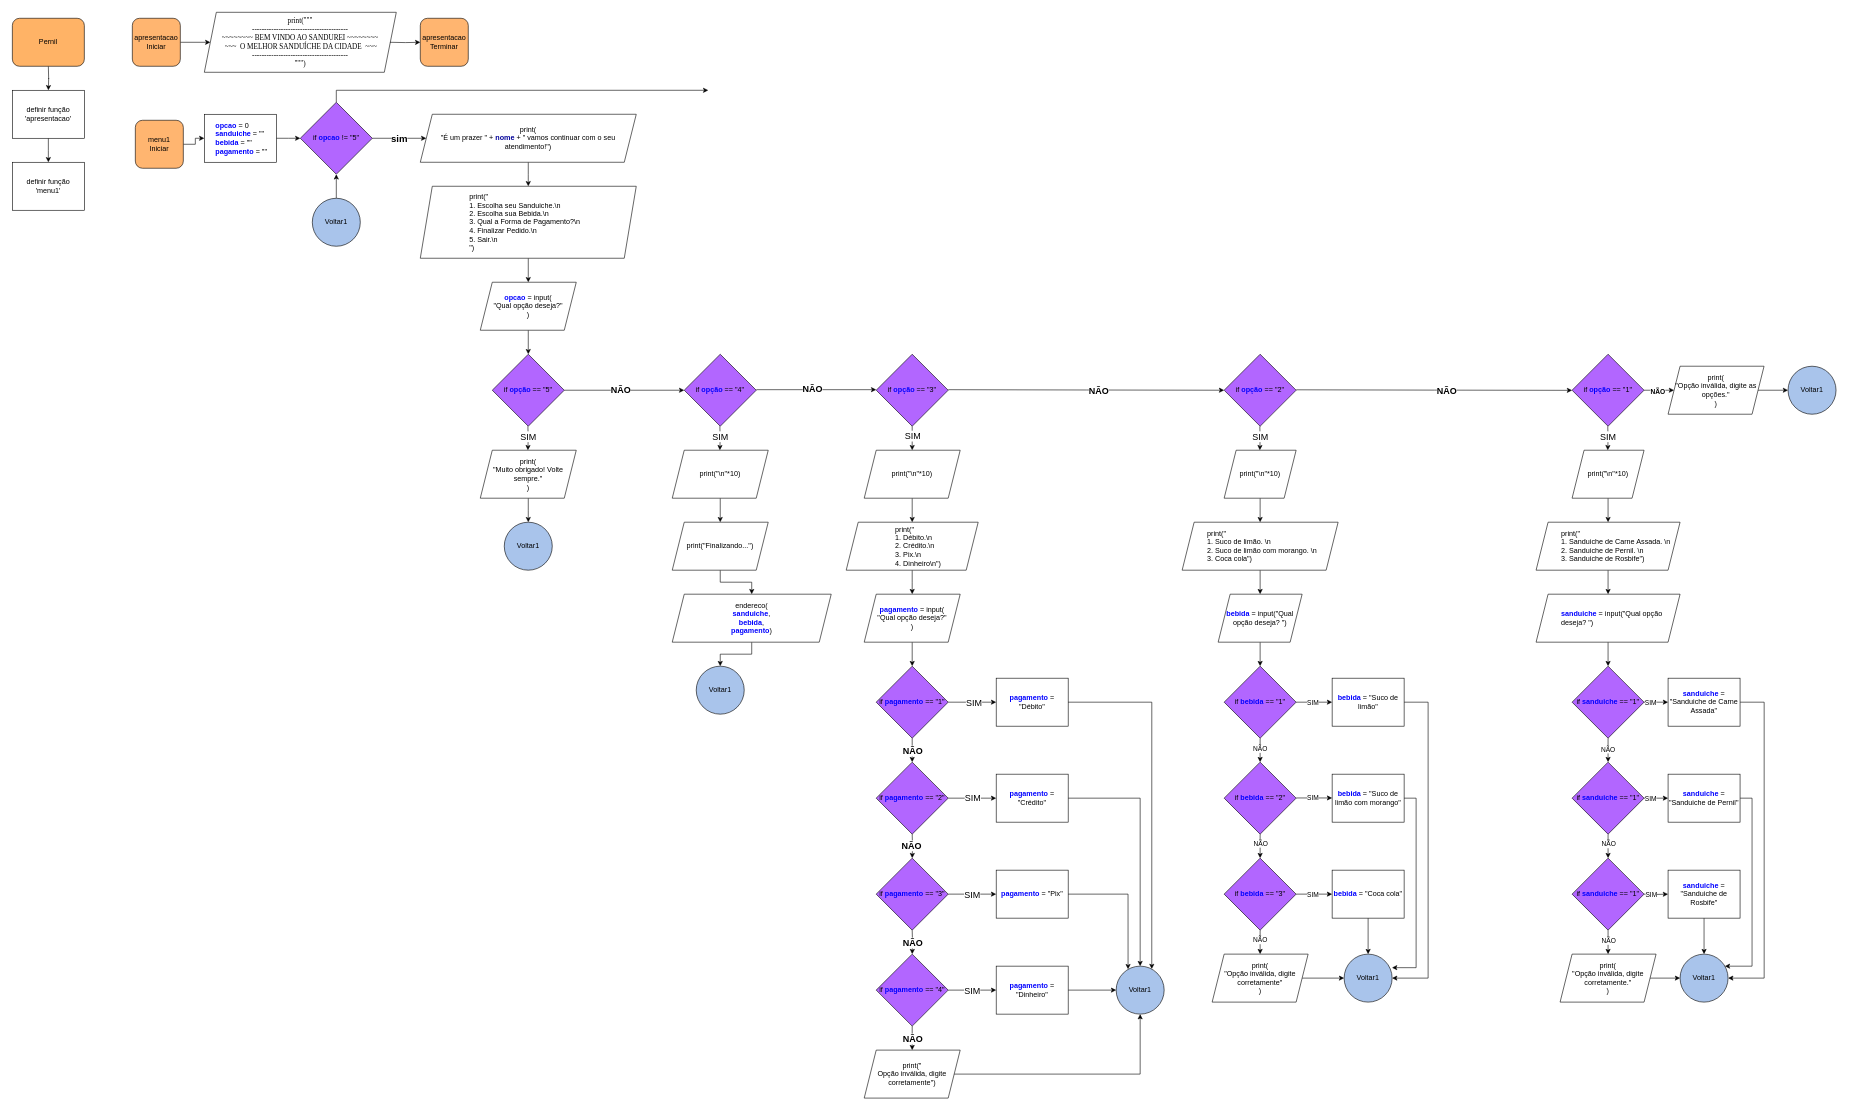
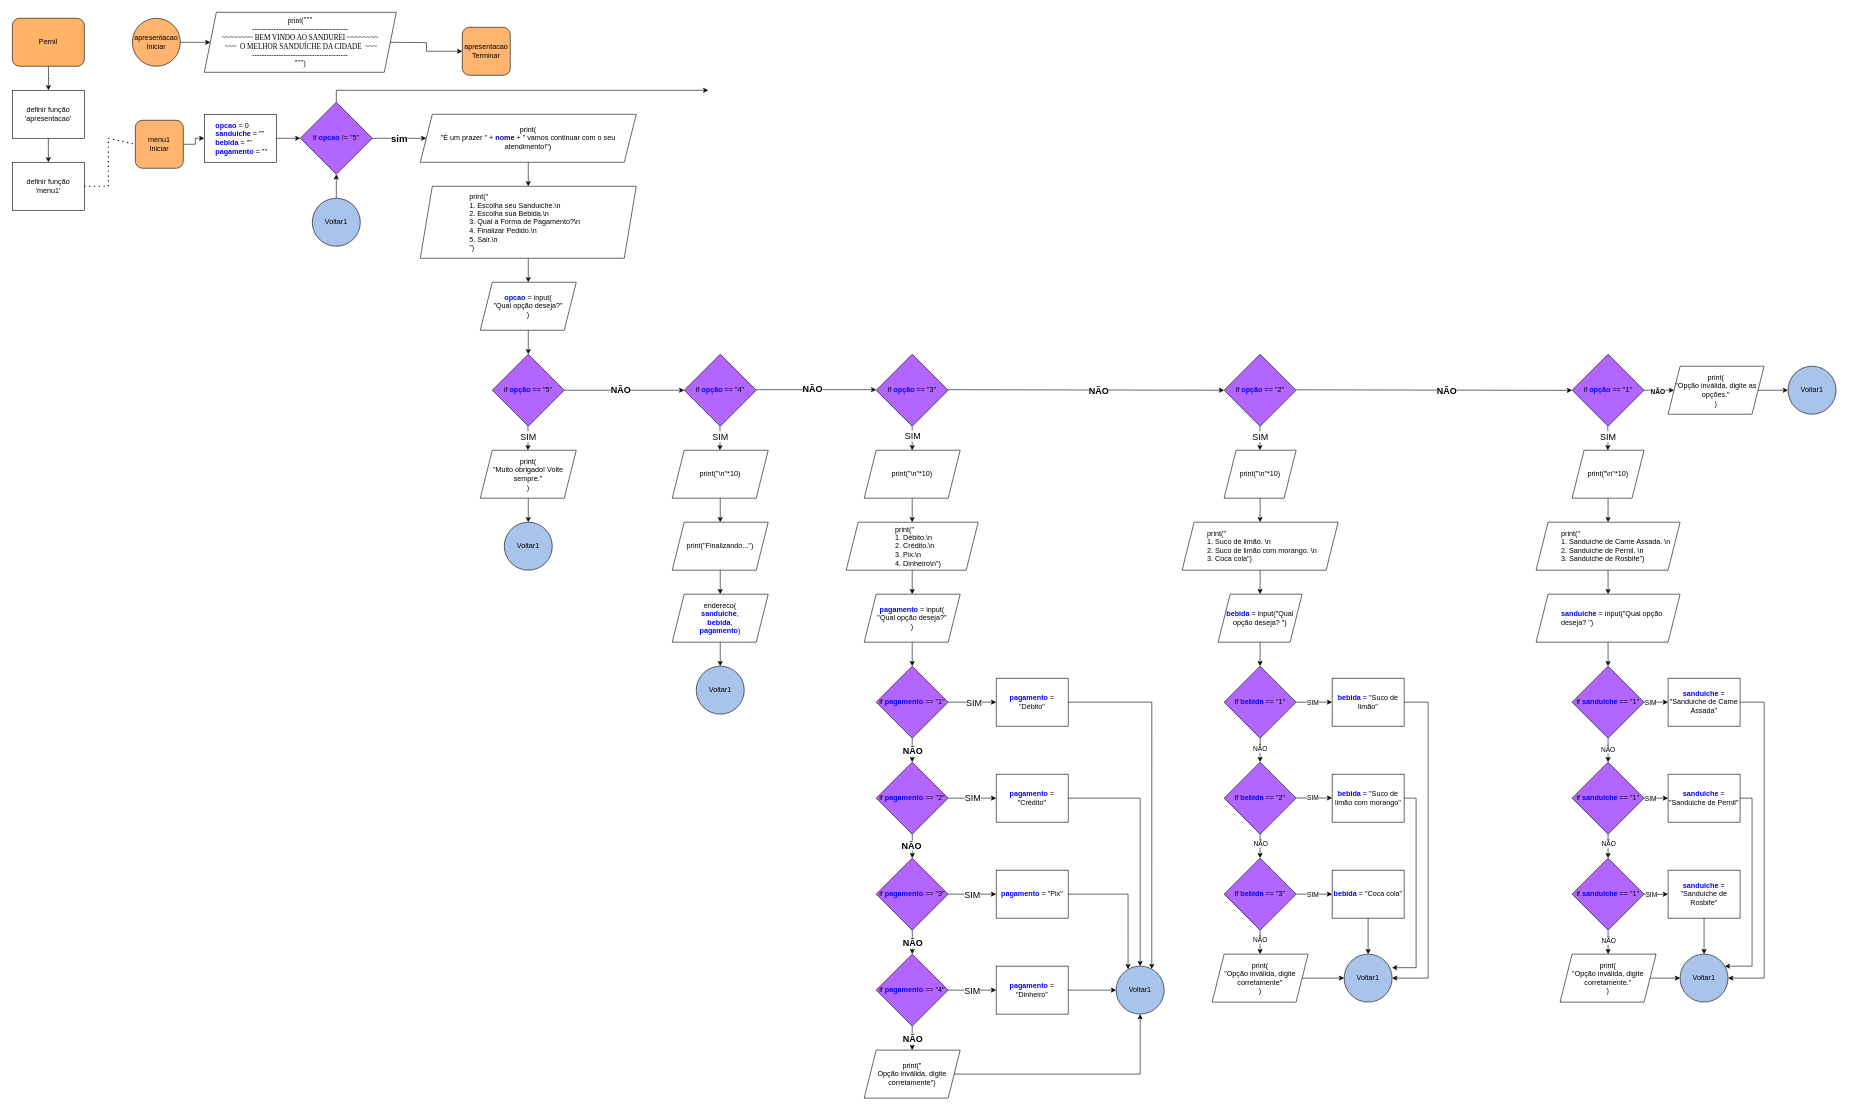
node "apresentacao Iniciar": shape rounded rectangle -> ellipse
node "apresentacao Terminar": moved (444, 42) -> (486, 51)
edge "menu1 Iniciar" -- "definir função 'menu1'": added
node "endereco( sanduiche, bebida, pagamento)": size 159x48 -> 96x48
